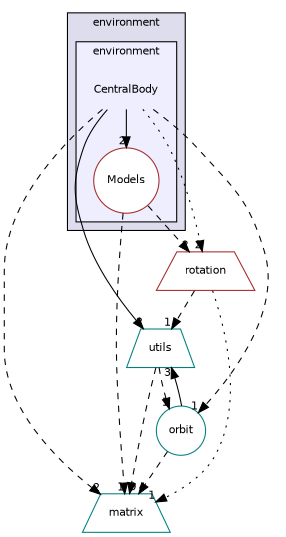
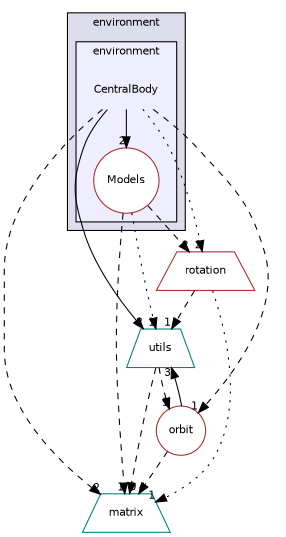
edge "Models" -> "utils": added
node "orbit": color teal -> brown
